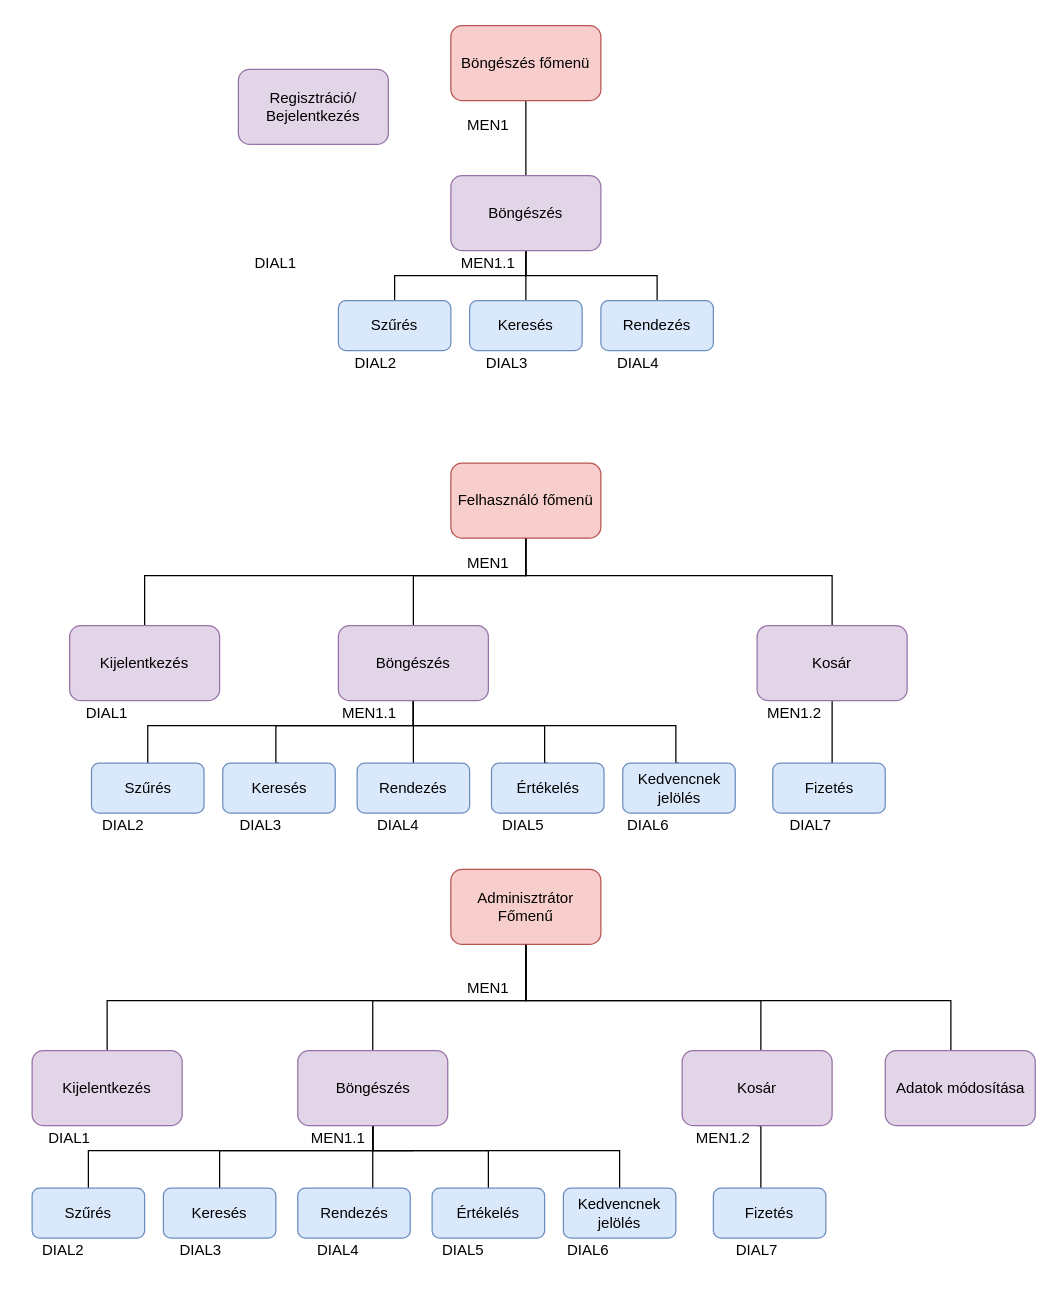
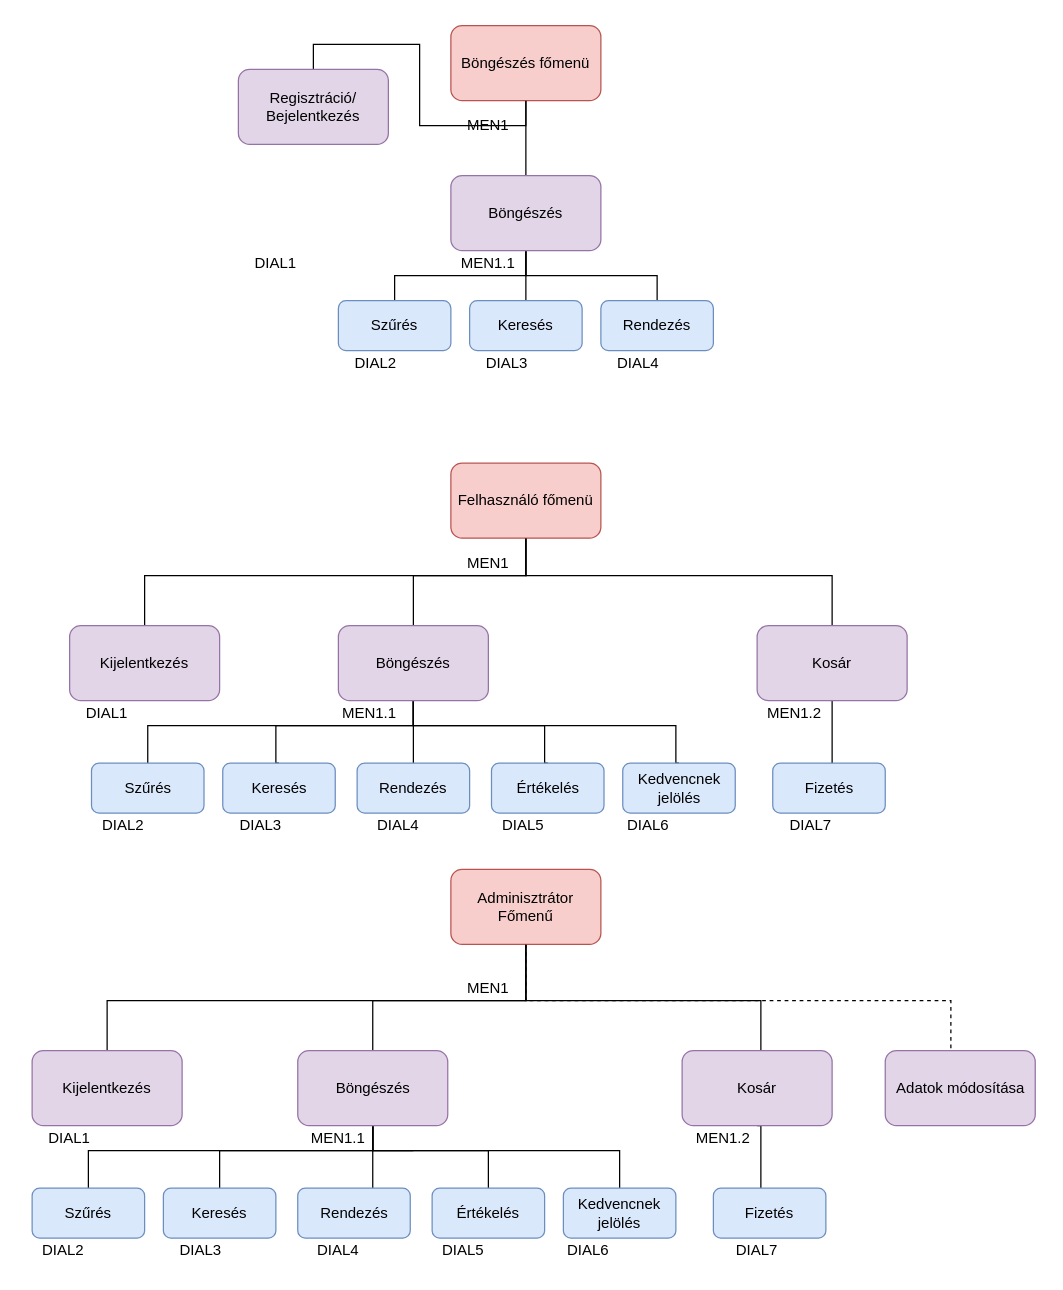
edge "Böngészés főmenü" -- "Regisztráció/ Bejelentkezés": added
edge "Adminisztrátor Főmenű" -- "Adatok módosítása": style solid -> dashed
